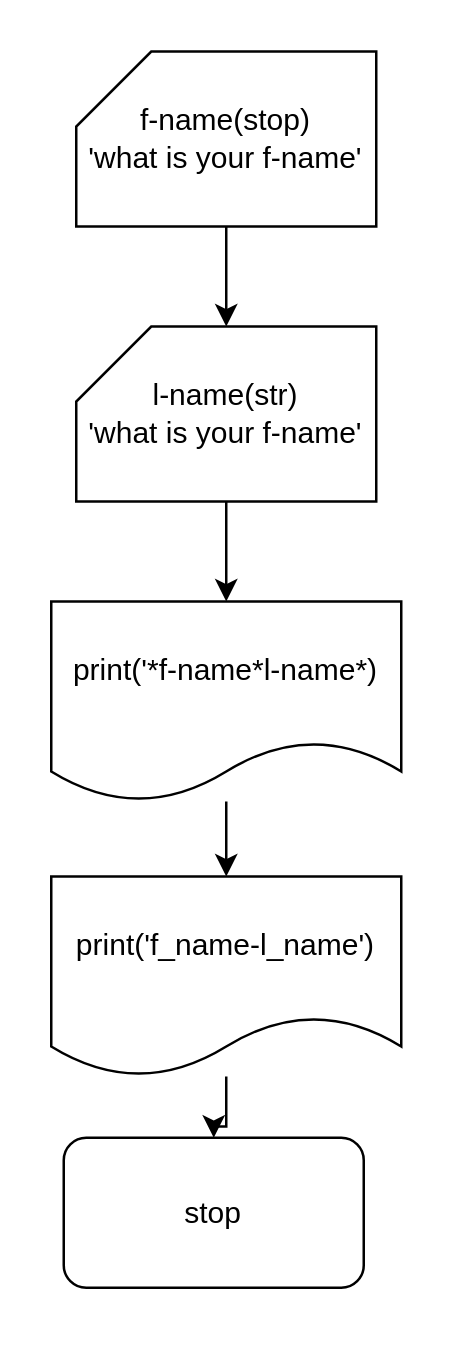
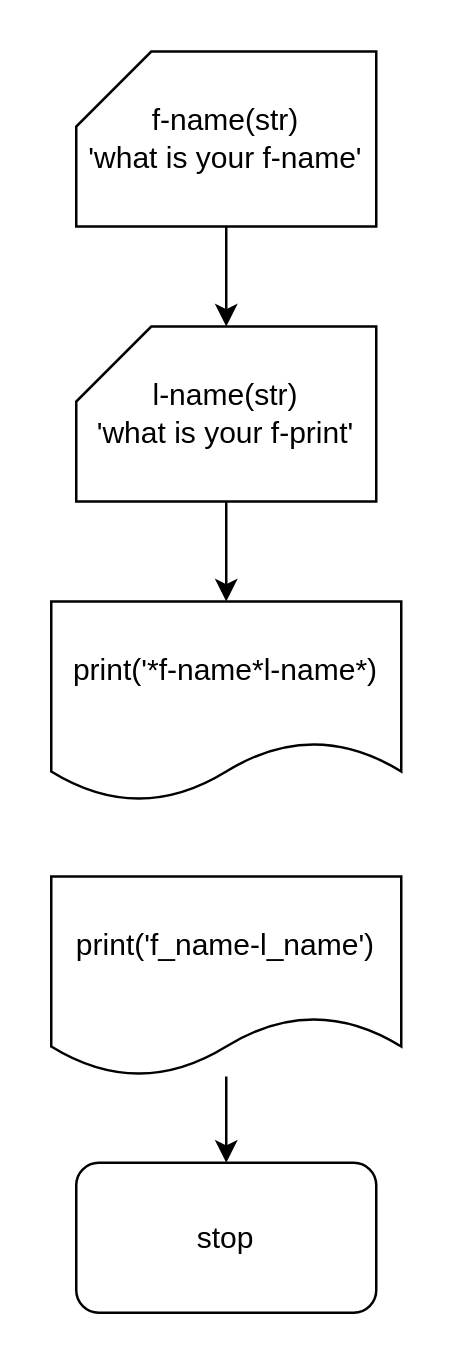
node "f-name(stop) 'what is your f-name'": label "f-name(stop) 'what is your f-name'" -> "f-name(str) 'what is your f-name'"
node "l-name(str) 'what is your f-name'": label "l-name(str) 'what is your f-name'" -> "l-name(str) 'what is your f-print'"
edge "print('*f-name*l-name*)" -> "print('f_name-l_name')": removed
node "stop": moved (214, 1213) -> (226, 1238)
